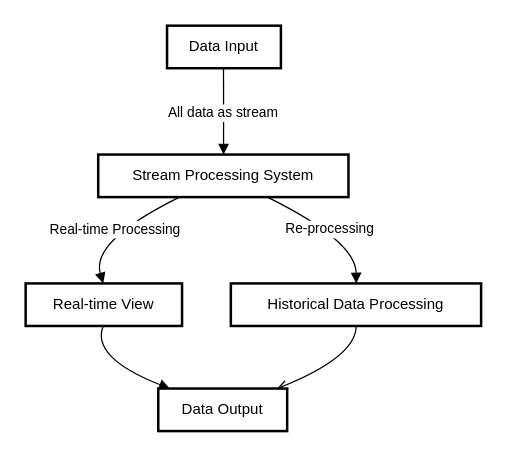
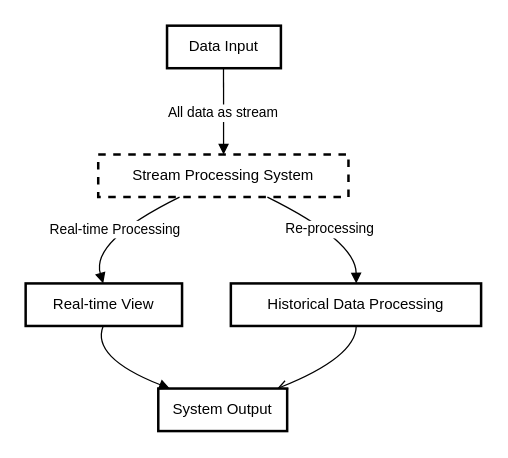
node "Stream Processing System": style solid -> dashed
node "Data Output": label "Data Output" -> "System Output"
